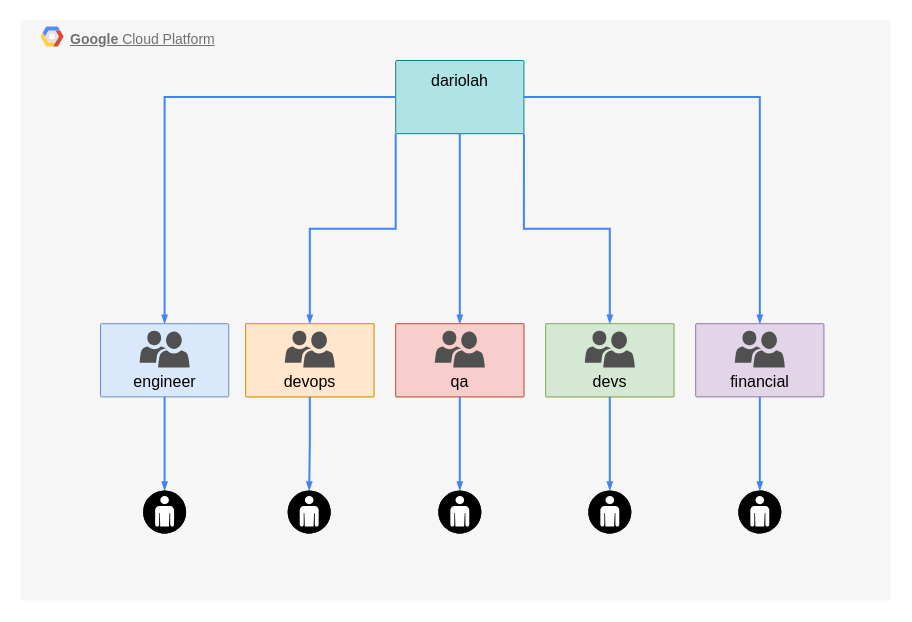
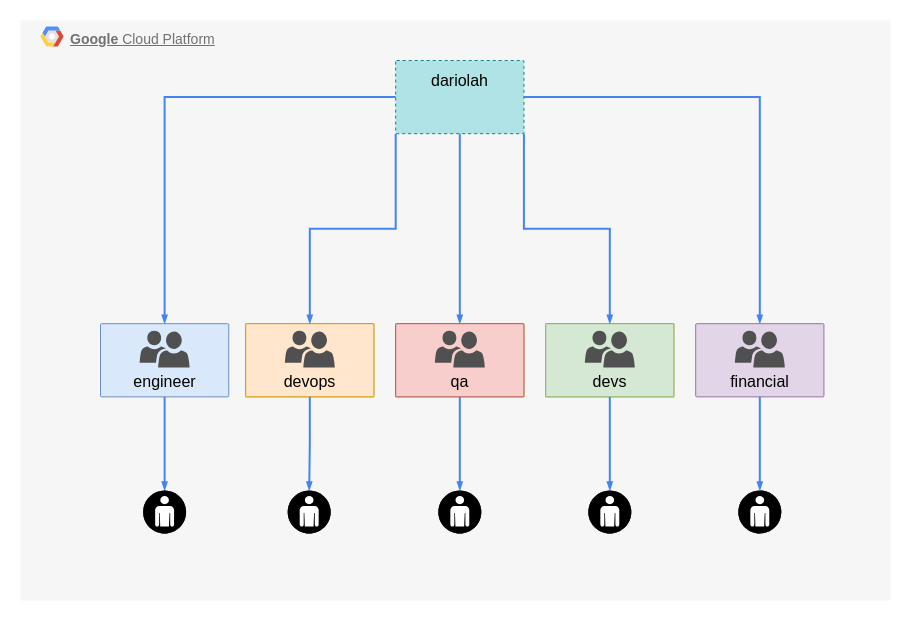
node "dariolah": style solid -> dashed
